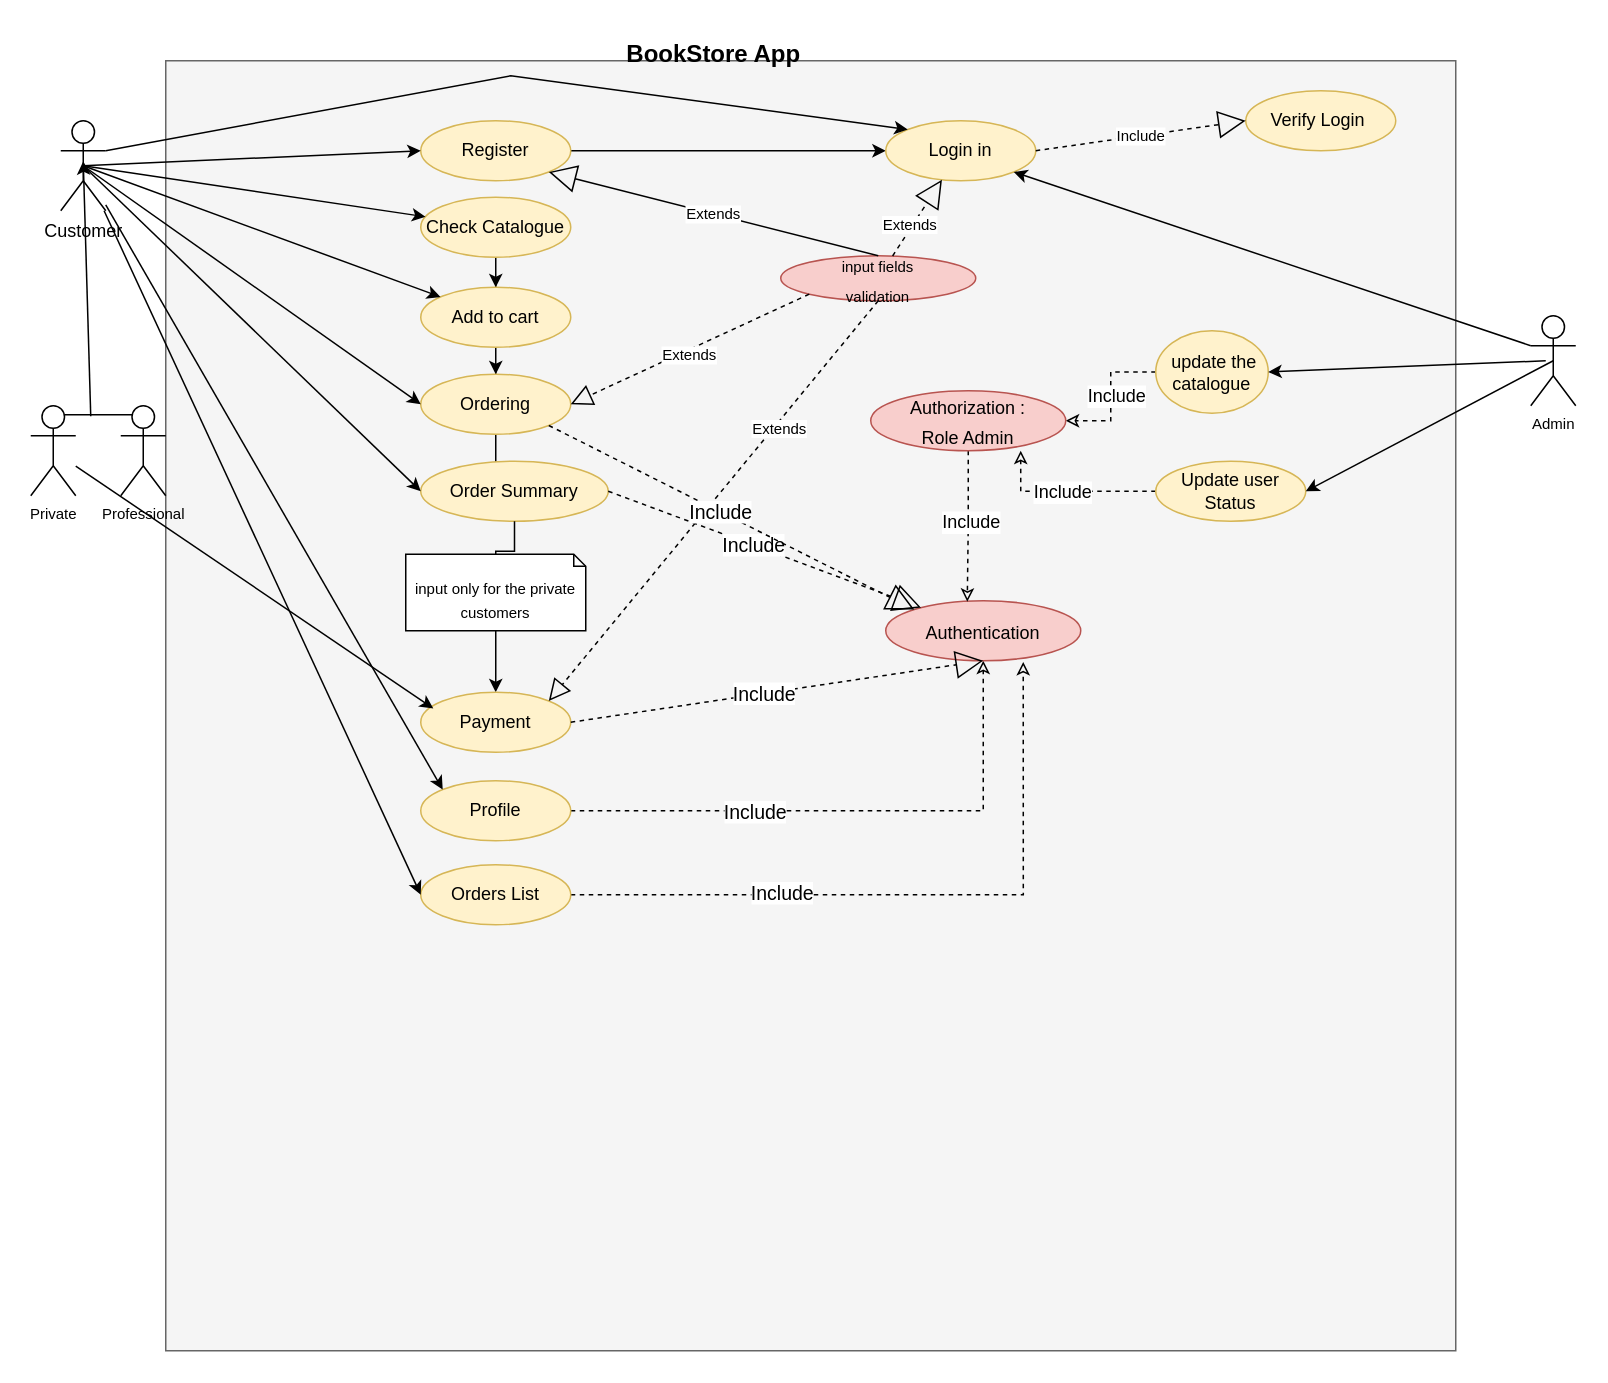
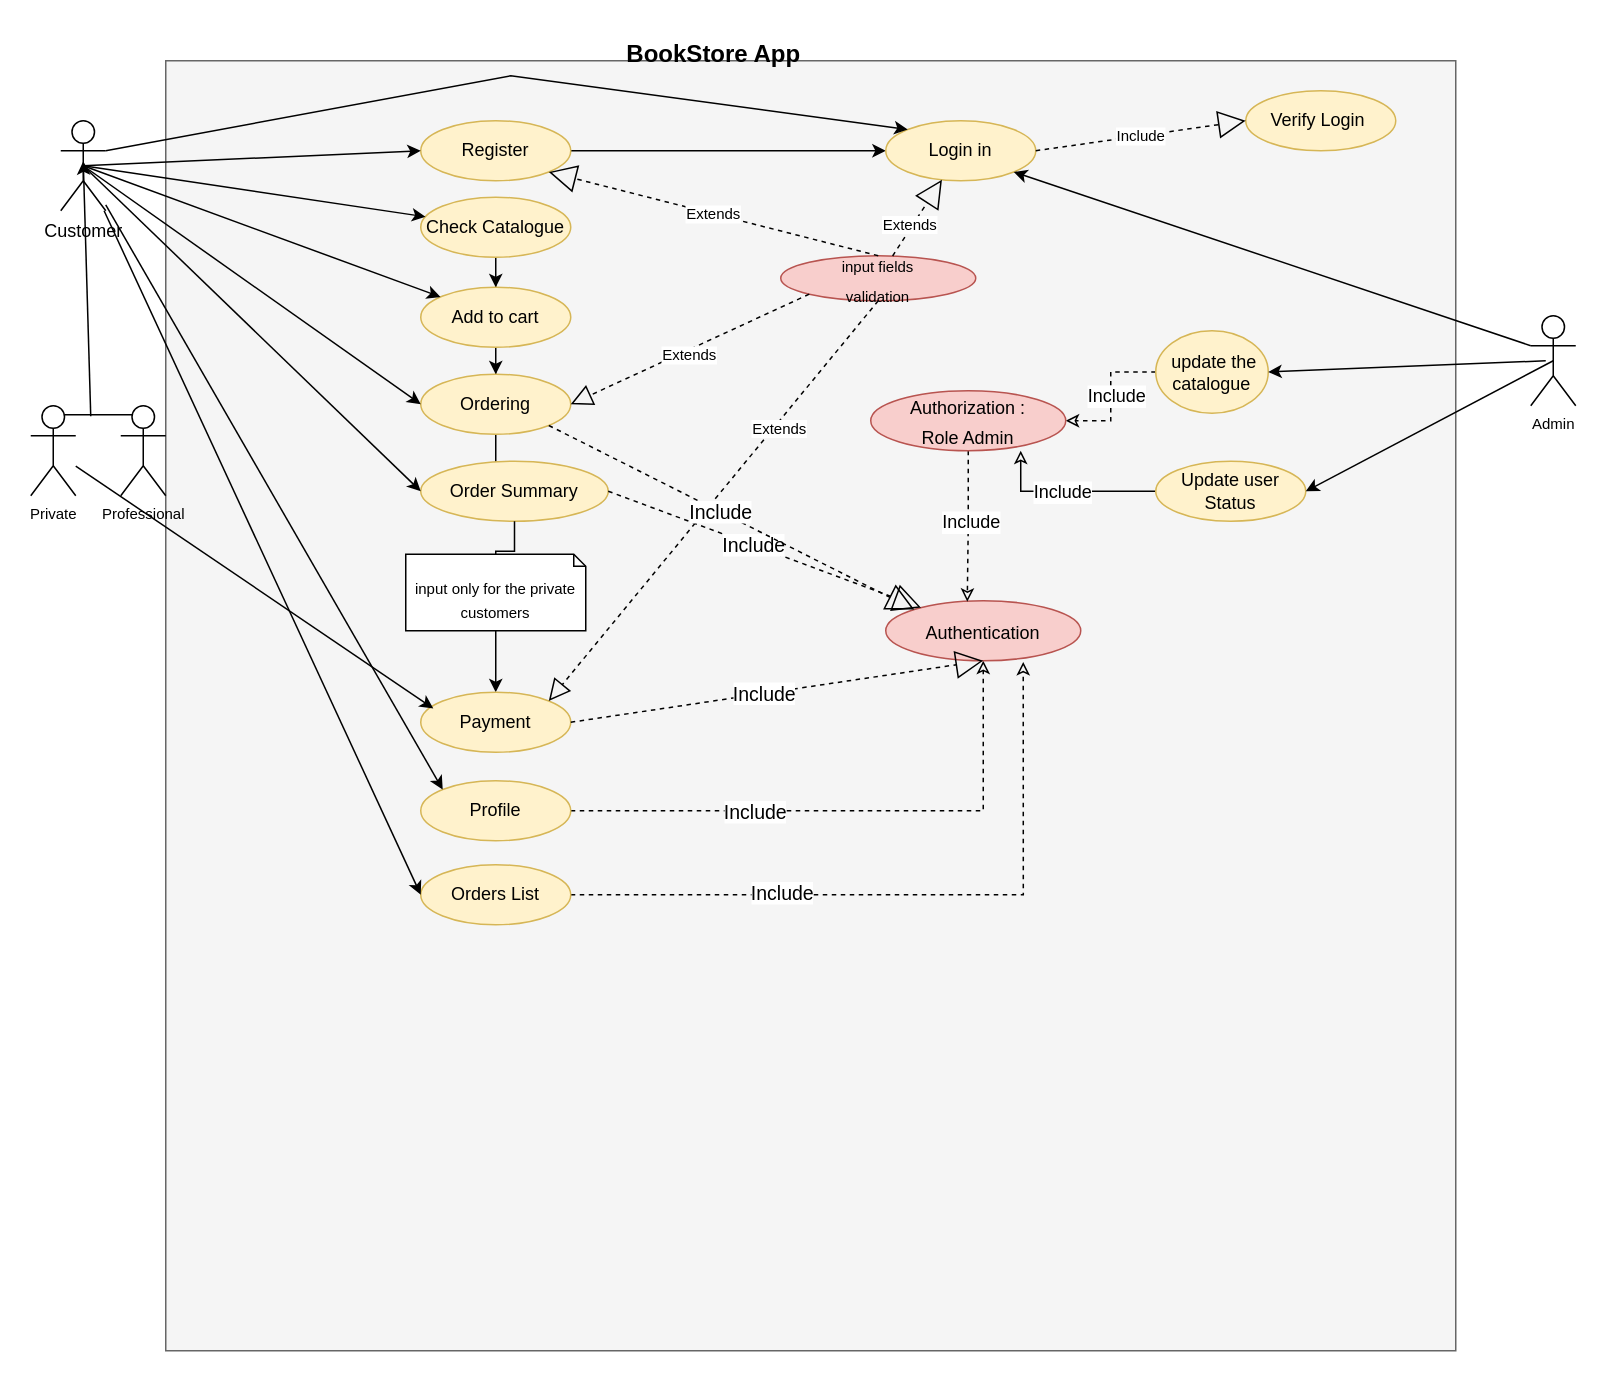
edge "input fields validation" -> "Register": style solid -> dashed
edge "Update user Status" -> "Authorization : Role Admin": style dashed -> solid
